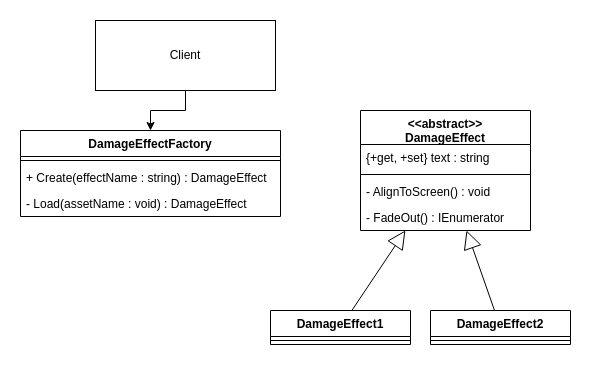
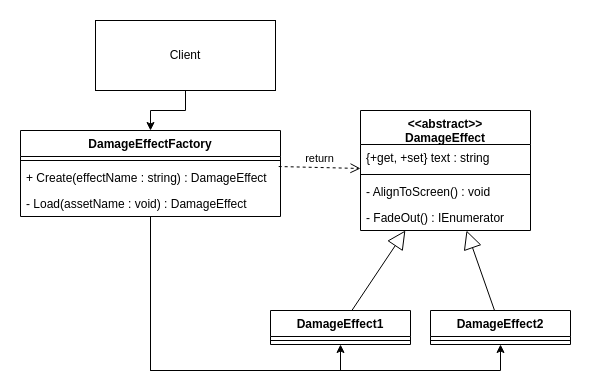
edge "DamageEffectFactory" -> "<<abstract>> DamageEffect": added, label "return"
edge "DamageEffectFactory" -> "DamageEffect1": added
edge "DamageEffectFactory" -> "DamageEffect2": added
